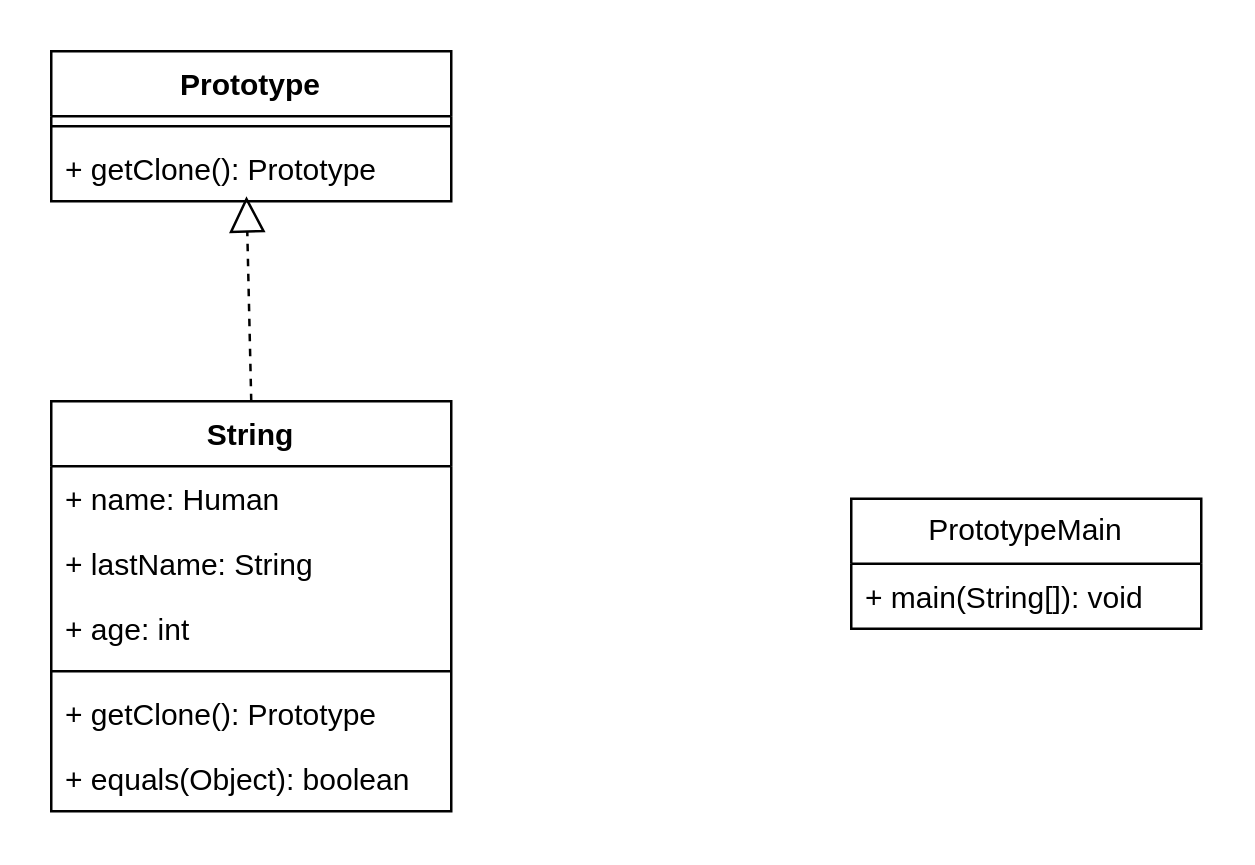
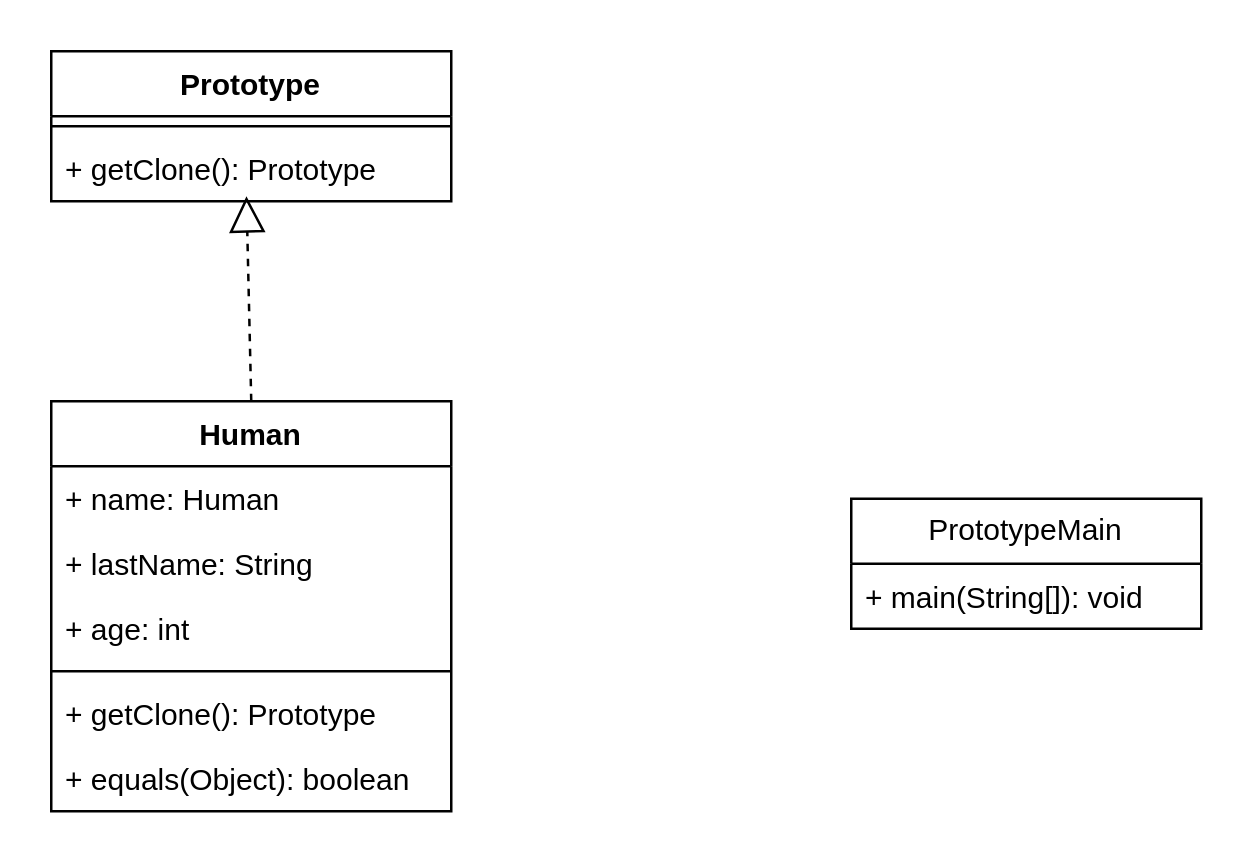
node "String": label "String" -> "Human"
